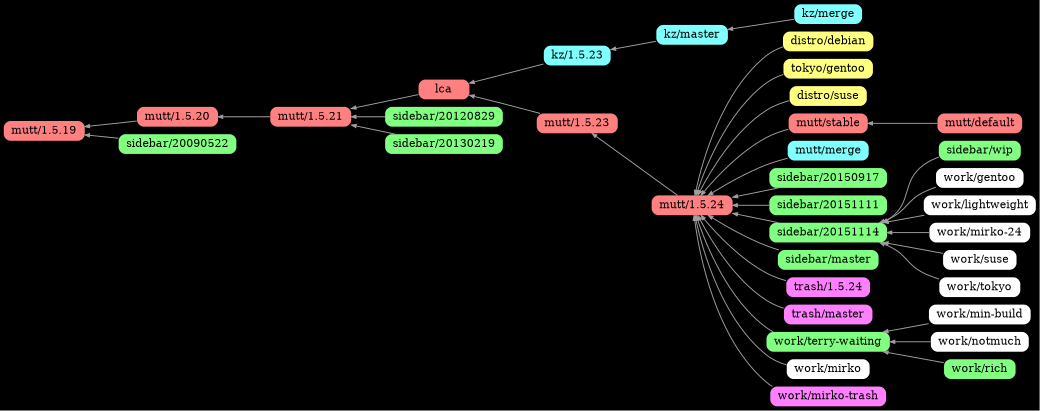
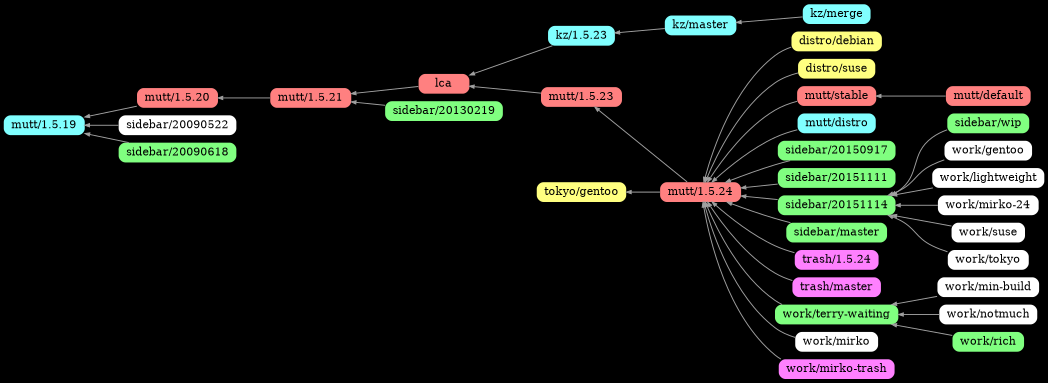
node "sidebar/20120829": removed
edge "tokyo/gentoo" -> "mutt/1.5.24": reversed
node "mutt/1.5.19": fillcolor #ff8080 -> #80ffff
node "sidebar/20090522": fillcolor #80ff80 -> #ffffff
node "mutt/merge": label "mutt/merge" -> "mutt/distro"
node "sidebar/20090618": added
